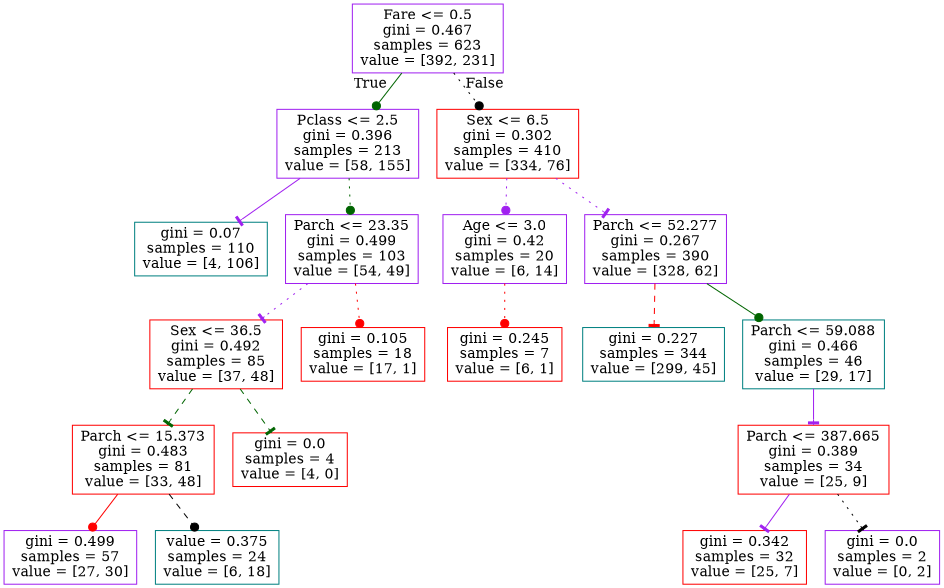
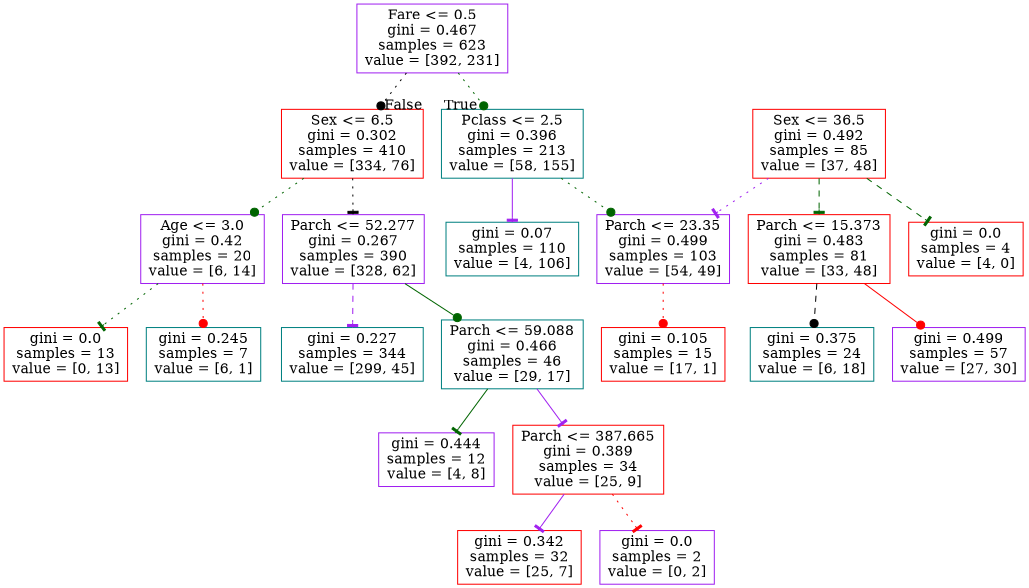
edge "Fare <= 0.5 gini = 0.467 samples = 623 value = [392, 231]" -> "Pclass <= 2.5 gini = 0.396 samples = 213 value = [58, 155]": style solid -> dotted
node "Pclass <= 2.5 gini = 0.396 samples = 213 value = [58, 155]": color purple -> teal
edge "Sex <= 6.5 gini = 0.302 samples = 410 value = [334, 76]" -> "Age <= 3.0 gini = 0.42 samples = 20 value = [6, 14]": color purple -> darkgreen
edge "Sex <= 6.5 gini = 0.302 samples = 410 value = [334, 76]" -> "Parch <= 52.277 gini = 0.267 samples = 390 value = [328, 62]": color purple -> black
edge "Parch <= 23.35 gini = 0.499 samples = 103 value = [54, 49]" -> "Sex <= 36.5 gini = 0.492 samples = 85 value = [37, 48]": reversed
edge "Parch <= 52.277 gini = 0.267 samples = 390 value = [328, 62]" -> "gini = 0.227 samples = 344 value = [299, 45]": color red -> purple
node "gini = 0.0 samples = 13 value = [0, 13]": added
node "gini = 0.105 samples = 18 value = [17, 1]": label "gini = 0.105 samples = 18 value = [17, 1]" -> "gini = 0.105 samples = 15 value = [17, 1]"
node "gini = 0.245 samples = 7 value = [6, 1]": color red -> teal
node "gini = 0.444 samples = 12 value = [4, 8]": added
edge "Parch <= 387.665 gini = 0.389 samples = 34 value = [25, 9]" -> "gini = 0.0 samples = 2 value = [0, 2]": color black -> red
node "value = 0.375 samples = 24 value = [6, 18]": label "value = 0.375 samples = 24 value = [6, 18]" -> "gini = 0.375 samples = 24 value = [6, 18]"
